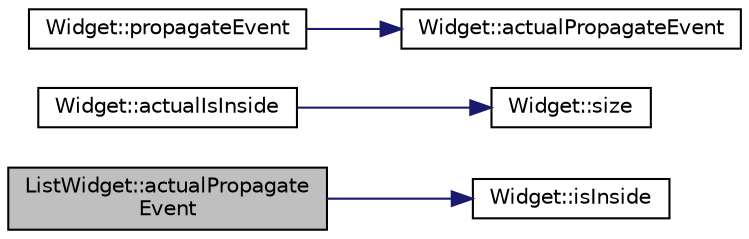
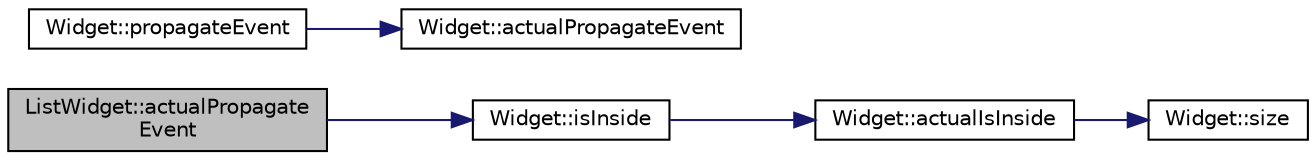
edge "Widget::isInside" -> "Widget::actualIsInside": added
